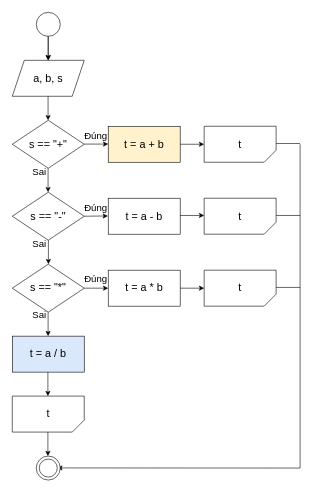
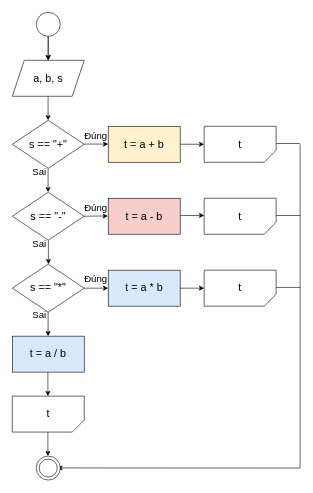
node "t = a - b": fillcolor #ffffff -> #f8cecc
node "t = a * b": fillcolor #ffffff -> #dae8fc
